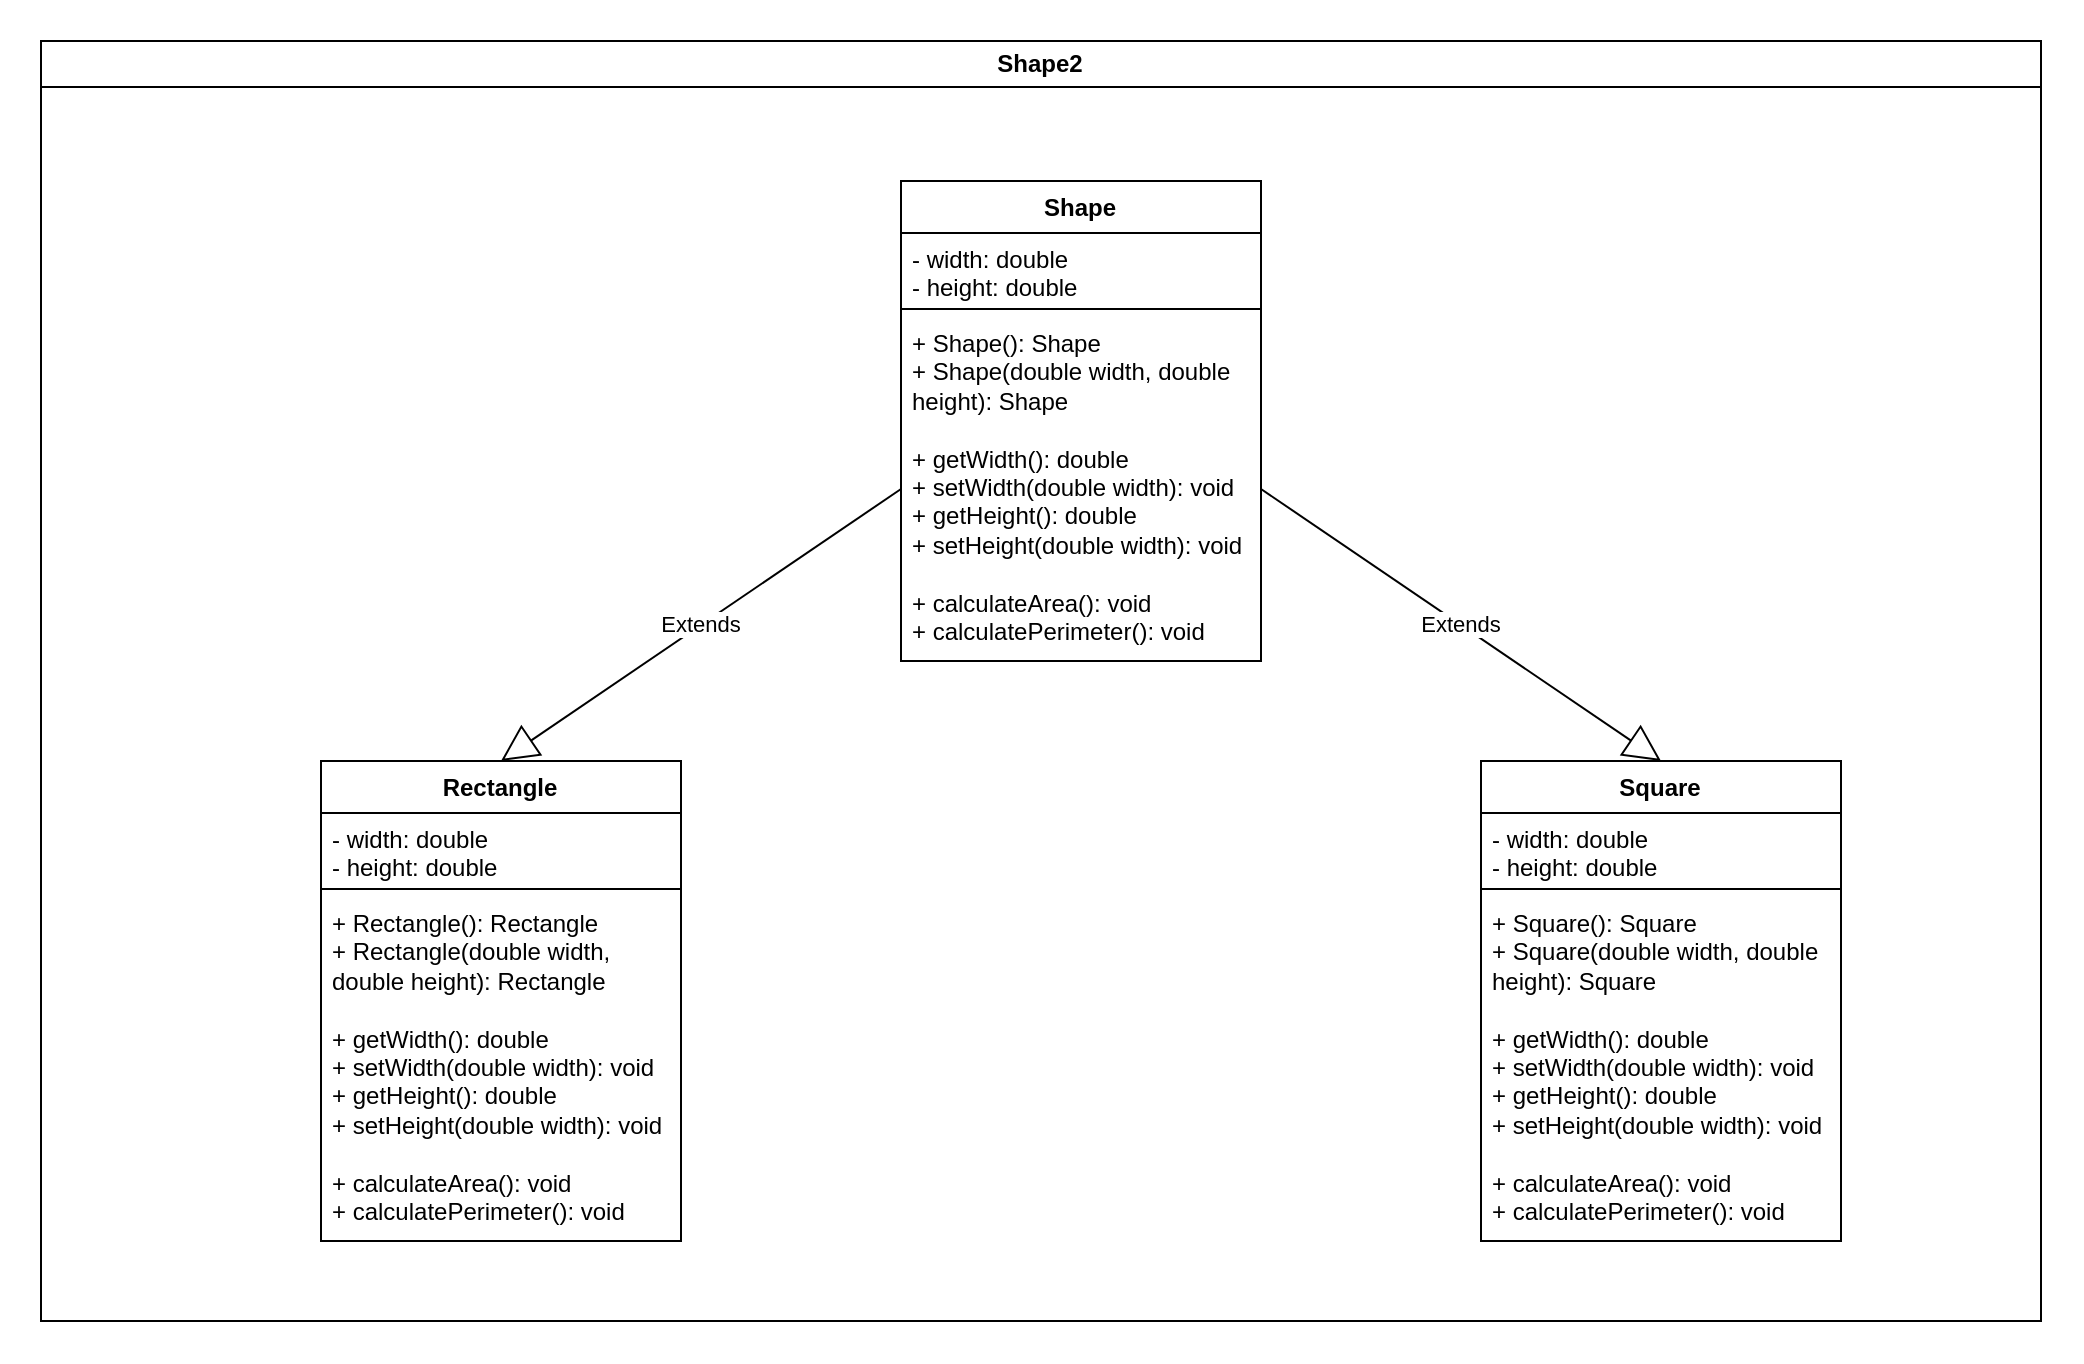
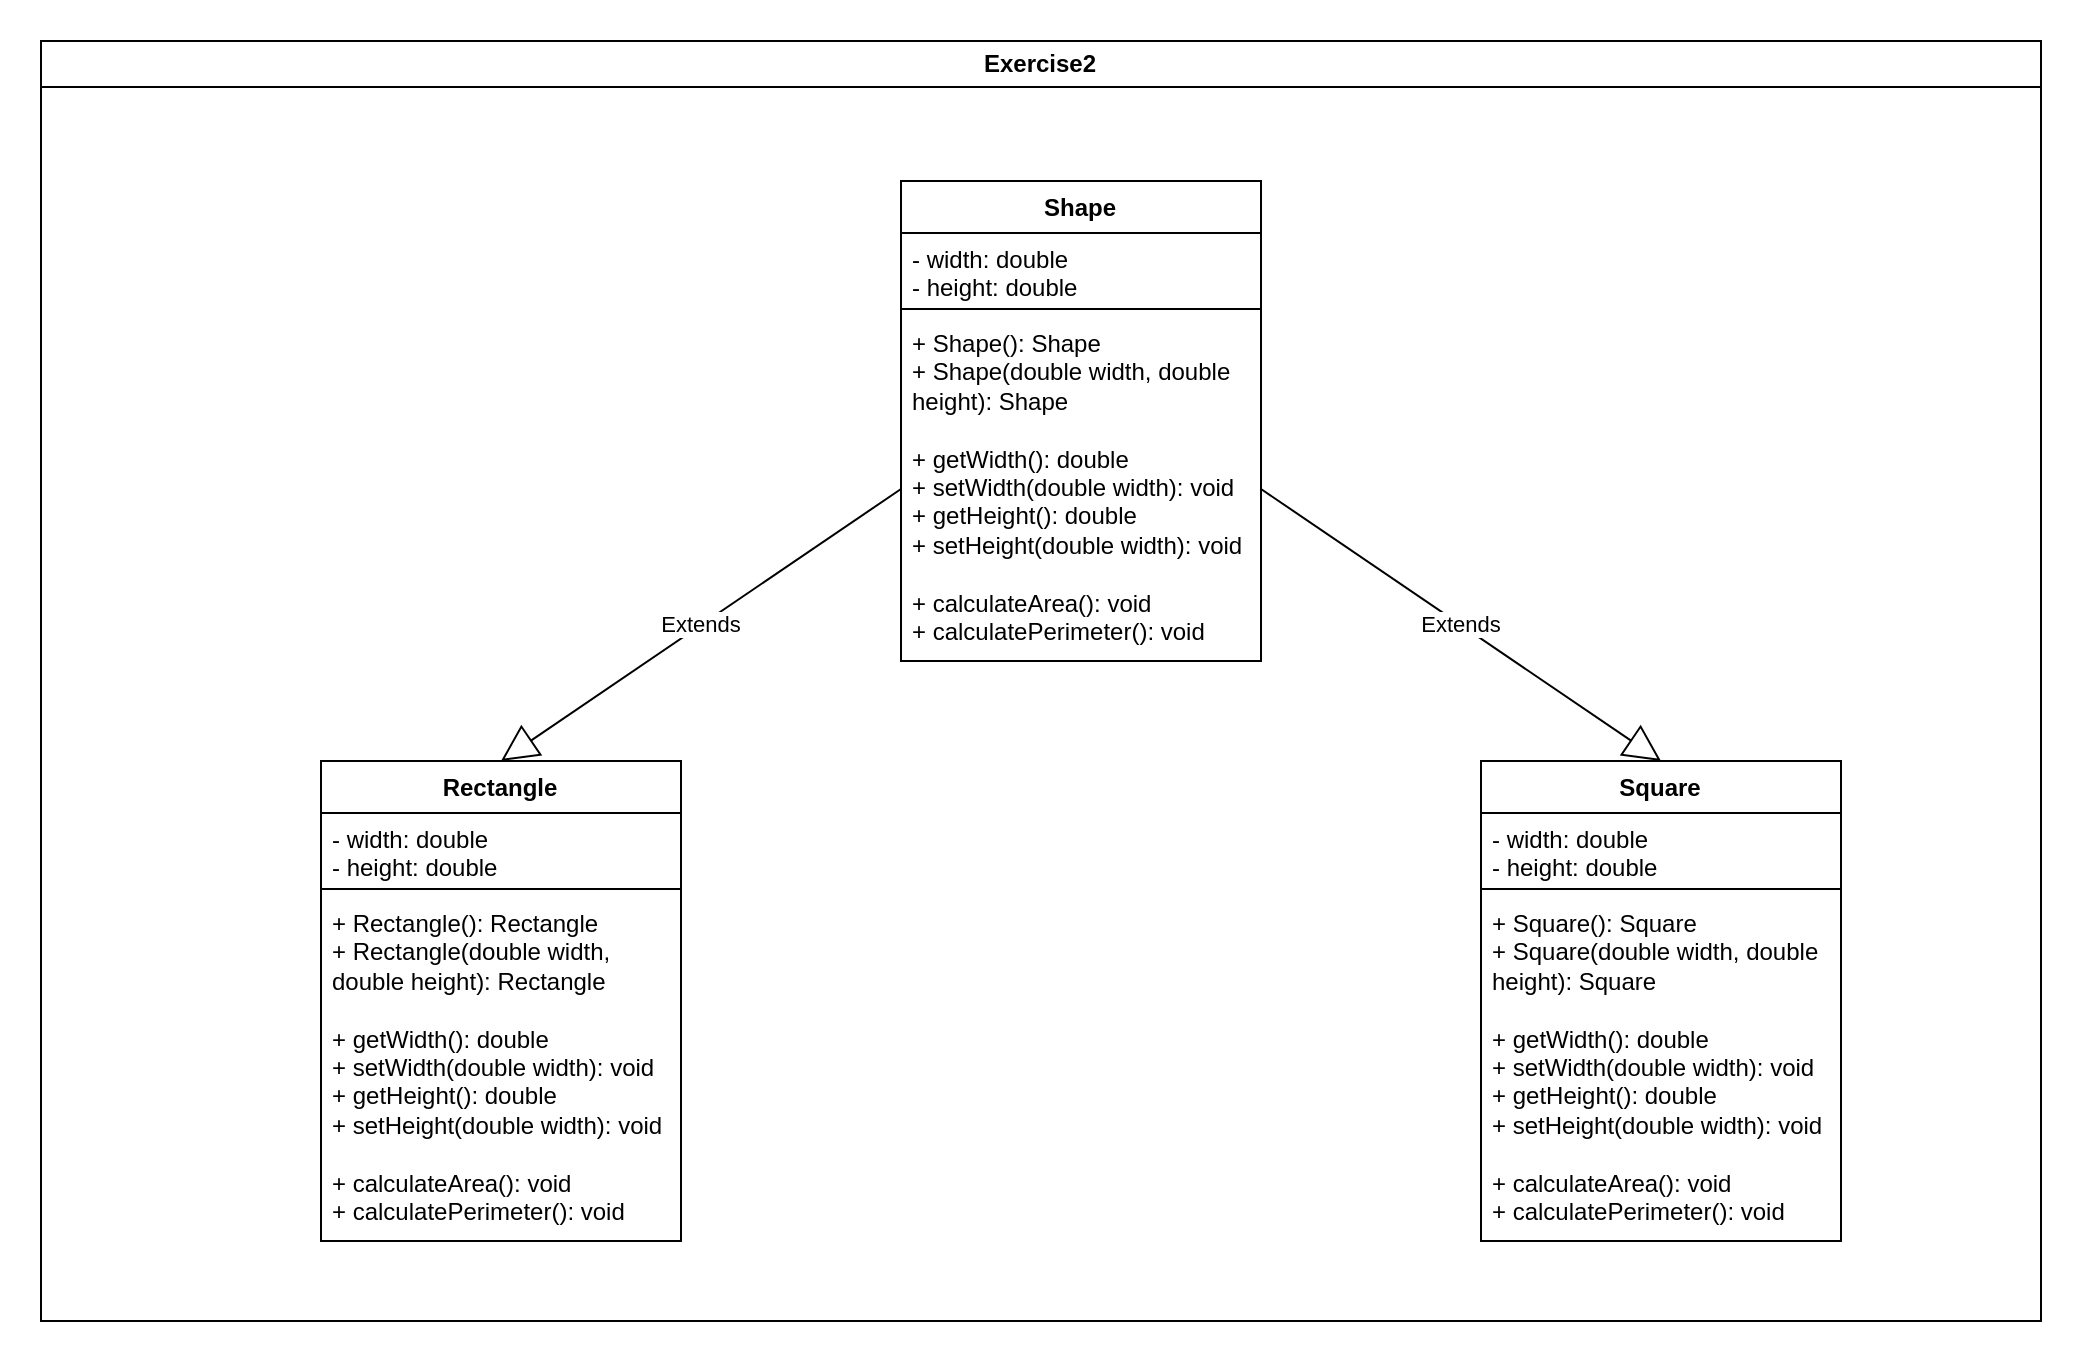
node "Shape2": label "Shape2" -> "Exercise2"
